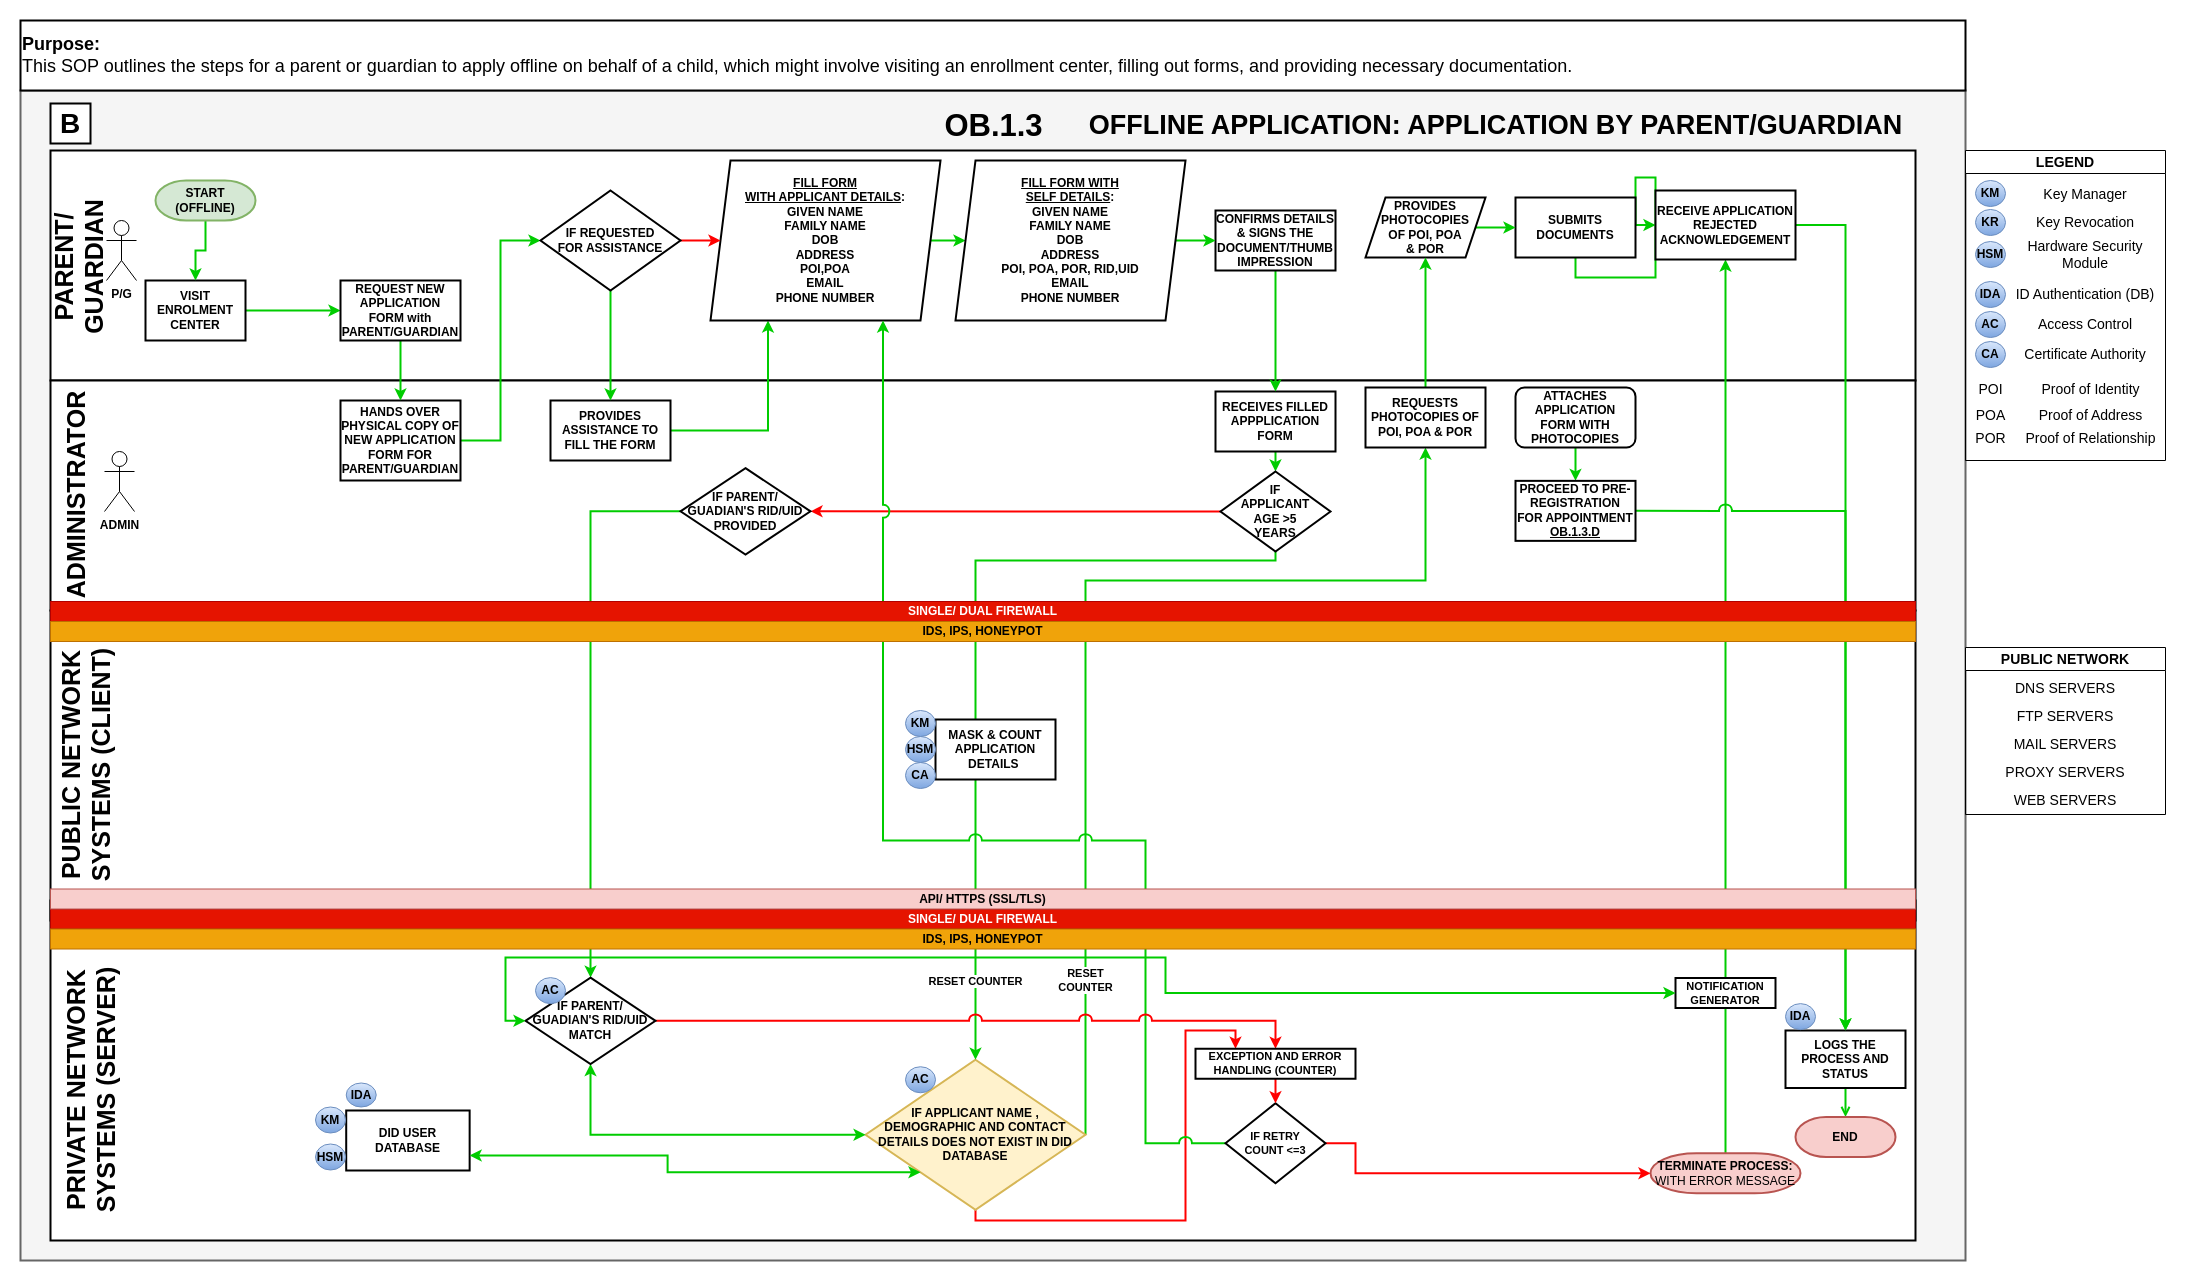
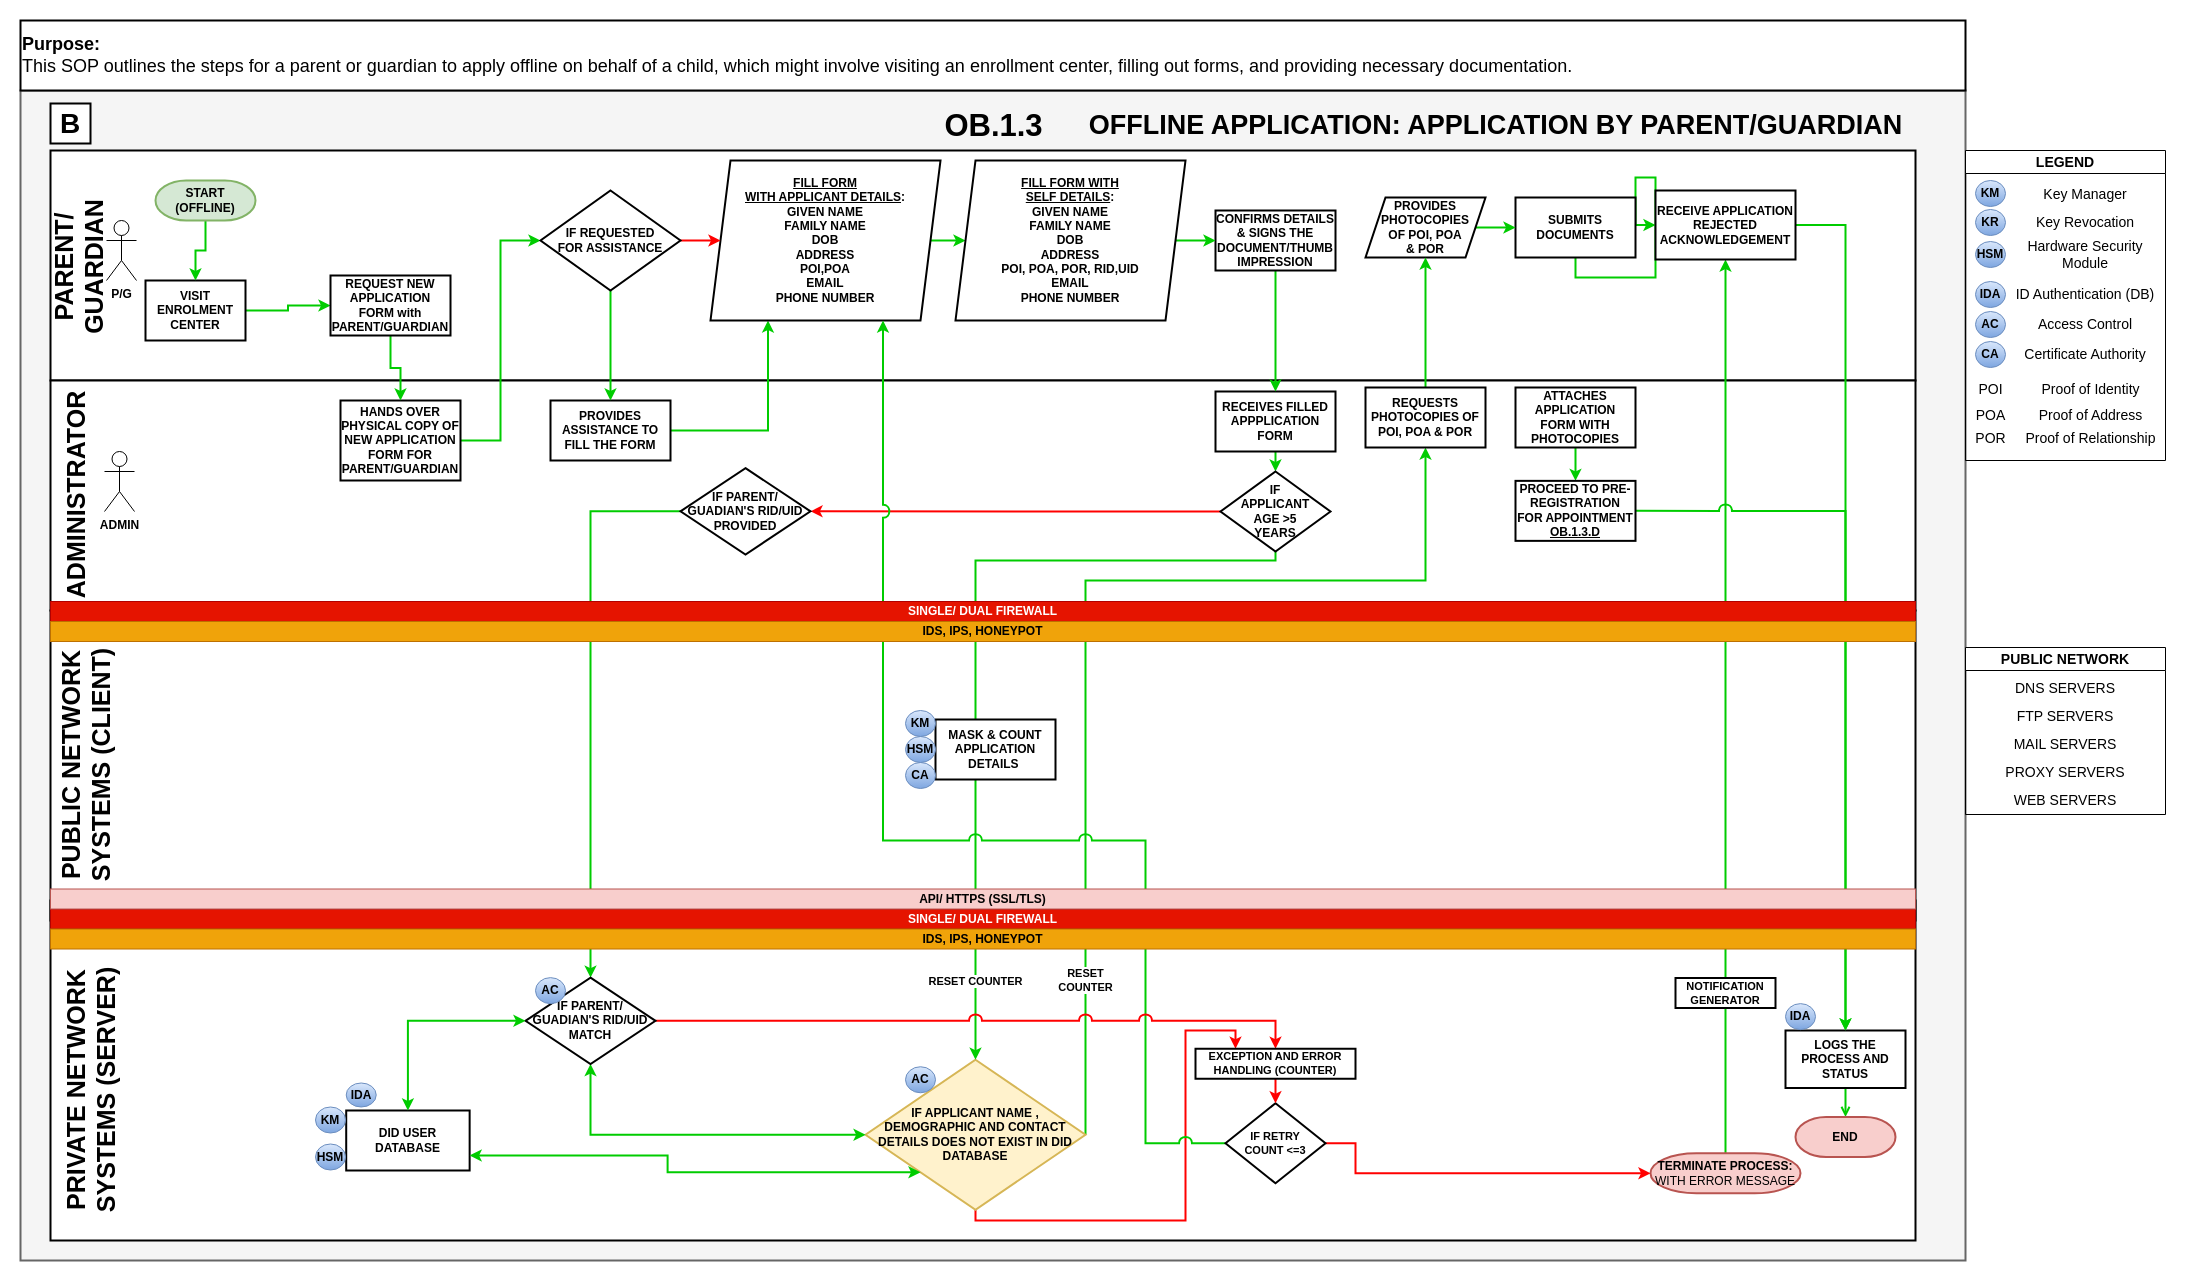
node "REQUEST NEW APPLICATION FORM with PARENT/GUARDIAN": moved (401, 311) -> (391, 306)
node "ATTACHES APPLICATION FORM WITH PHOTOCOPIES": shape rounded rectangle -> rectangle
edge "NOTIFICATION GENERATOR" -- "IF PARENT/GUADIAN'S RID/UID MATCH": now "DID USER DATABASE" -- "IF PARENT/GUADIAN'S RID/UID MATCH"
